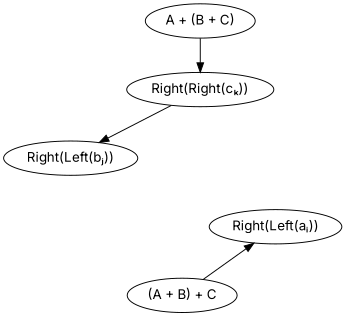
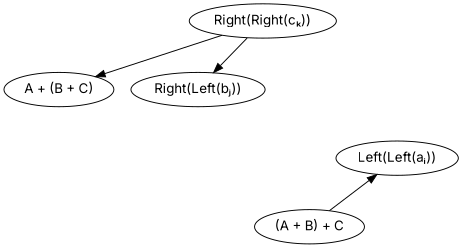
edge "A + (B + C)" -> "Right(Right(cₖ))": reversed
node "Right(Left(aᵢ))": label "Right(Left(aᵢ))" -> "Left(Left(aᵢ))"
